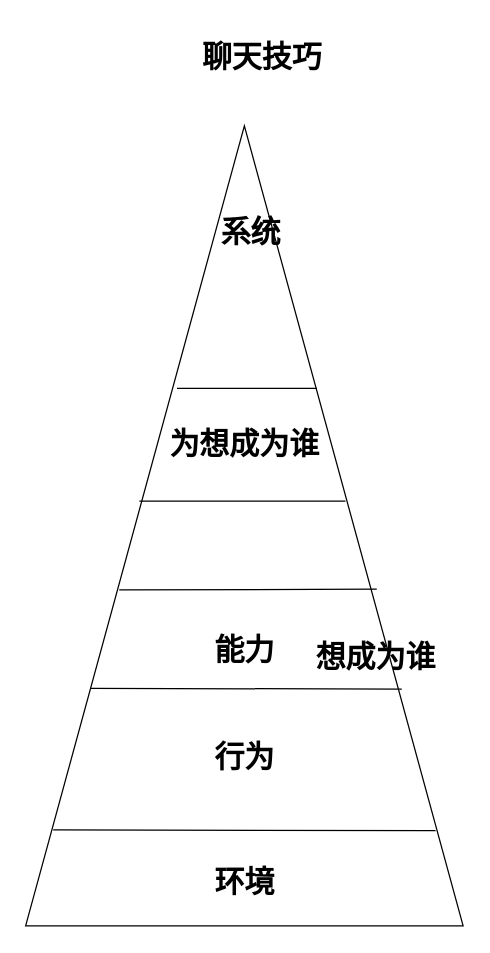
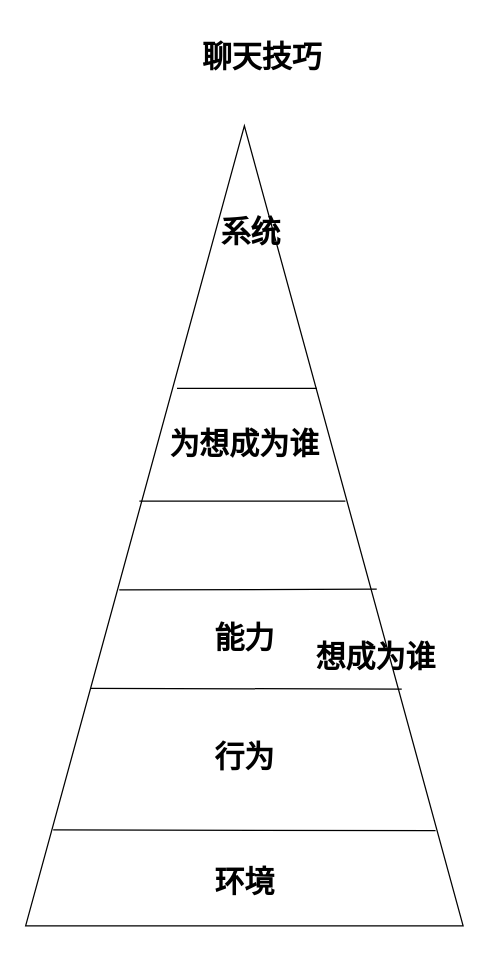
node "能力": moved (244, 651) -> (244, 638)
